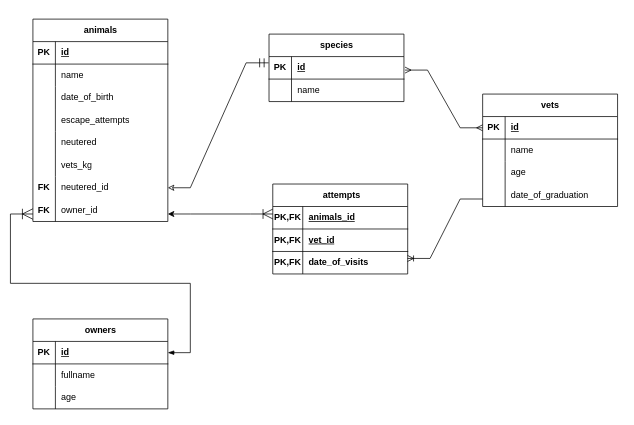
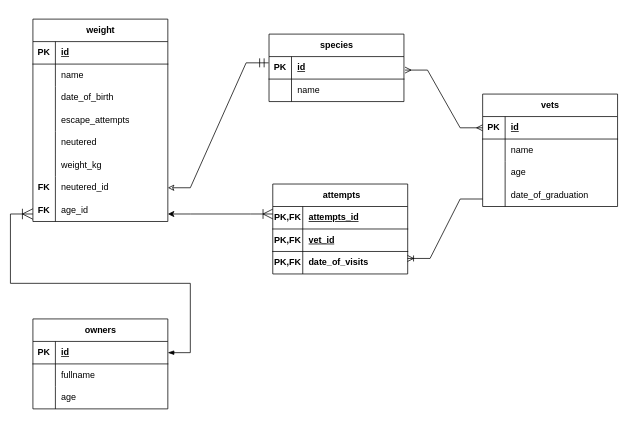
node "animals": label "animals" -> "weight"
node "vets_kg": label "vets_kg" -> "weight_kg"
node "owner_id": label "owner_id" -> "age_id"
node "animals_id": label "animals_id" -> "attempts_id"
